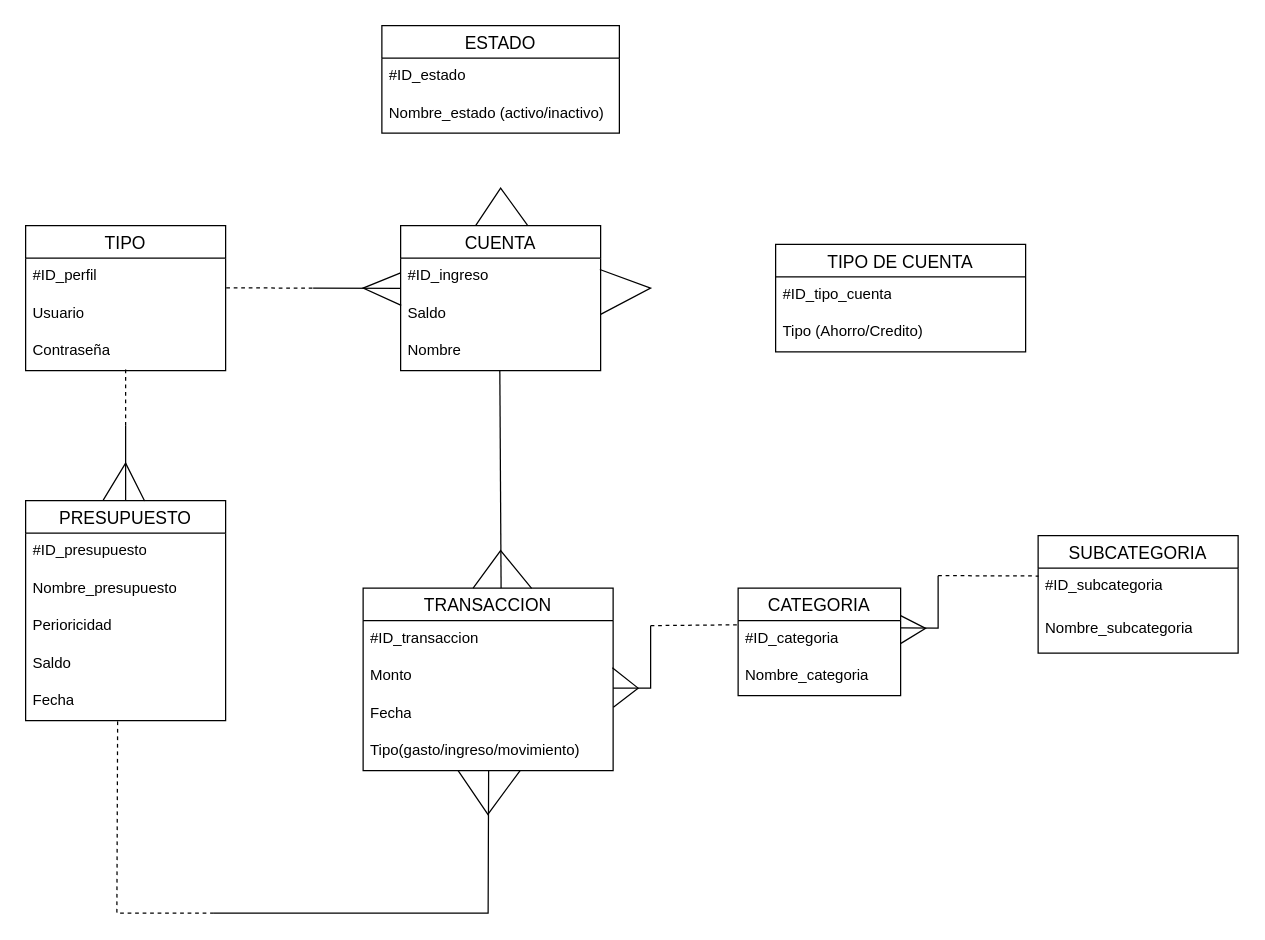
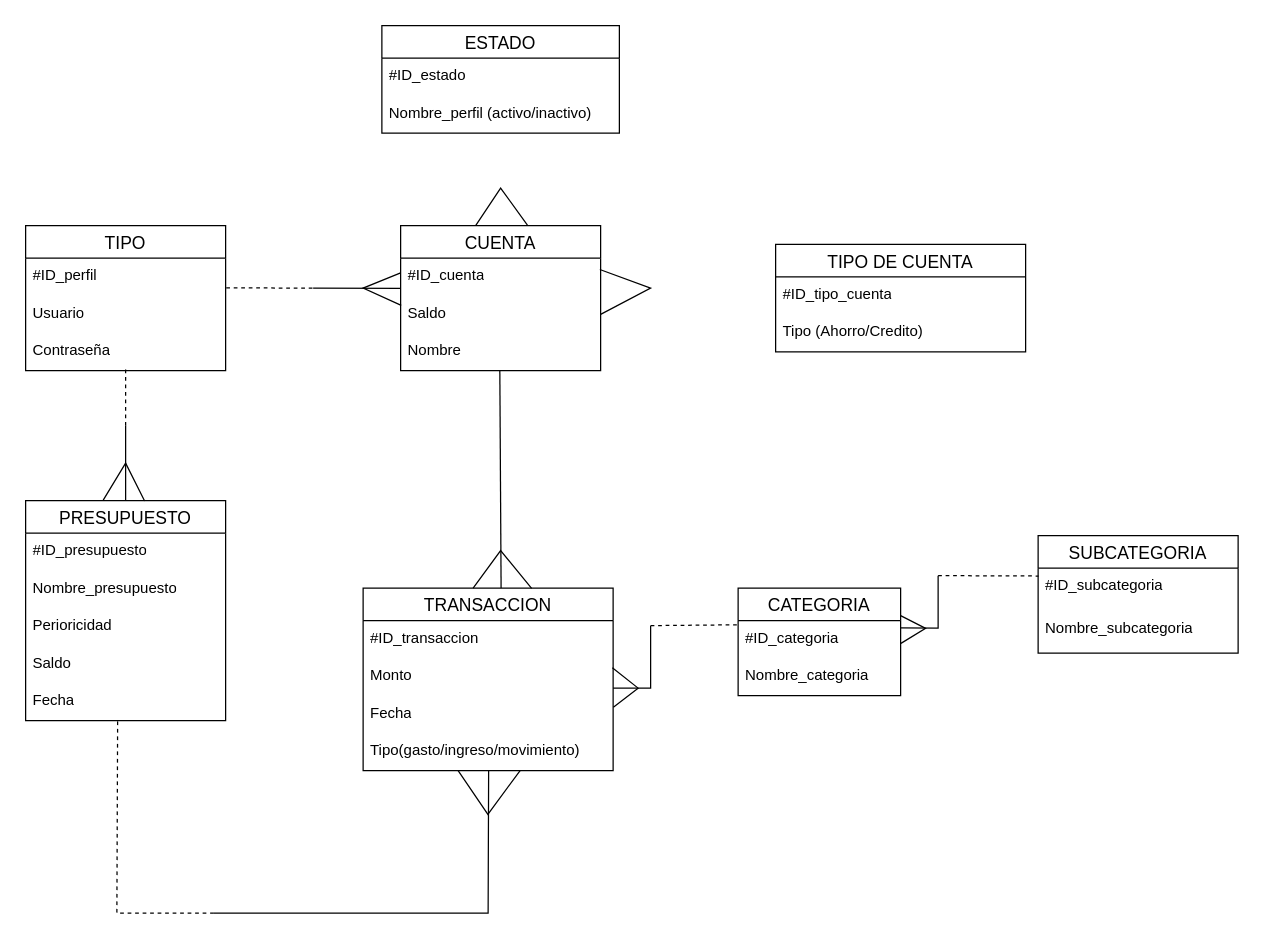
node "Nombre_estado (activo/inactivo)": label "Nombre_estado (activo/inactivo)" -> "Nombre_perfil (activo/inactivo)"
node "#ID_ingreso": label "#ID_ingreso" -> "#ID_cuenta"
